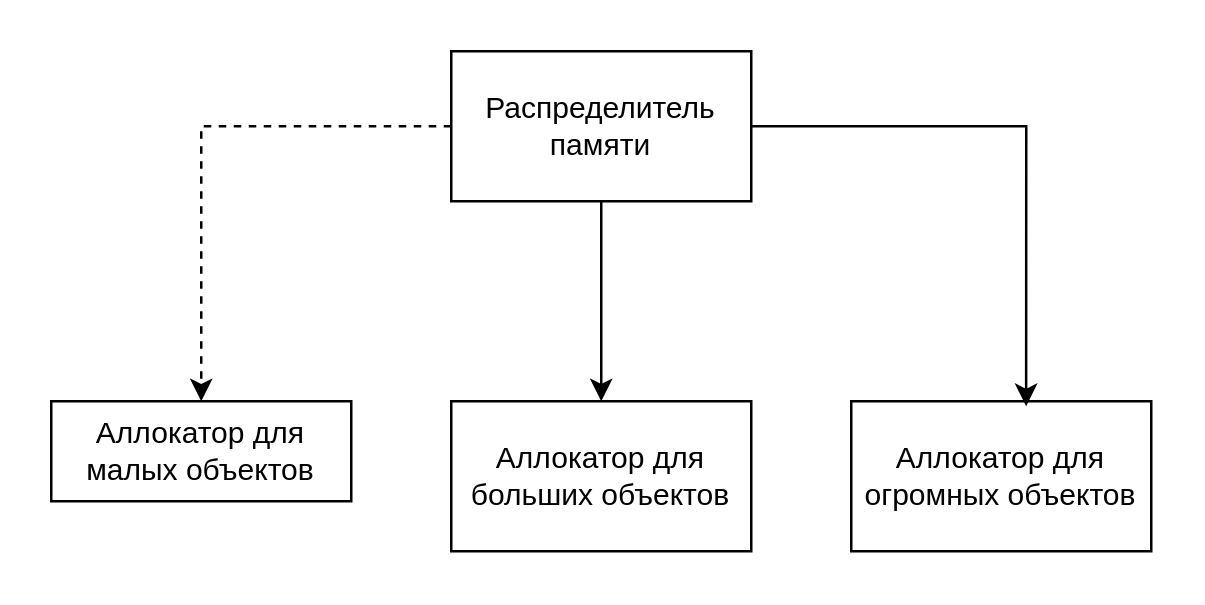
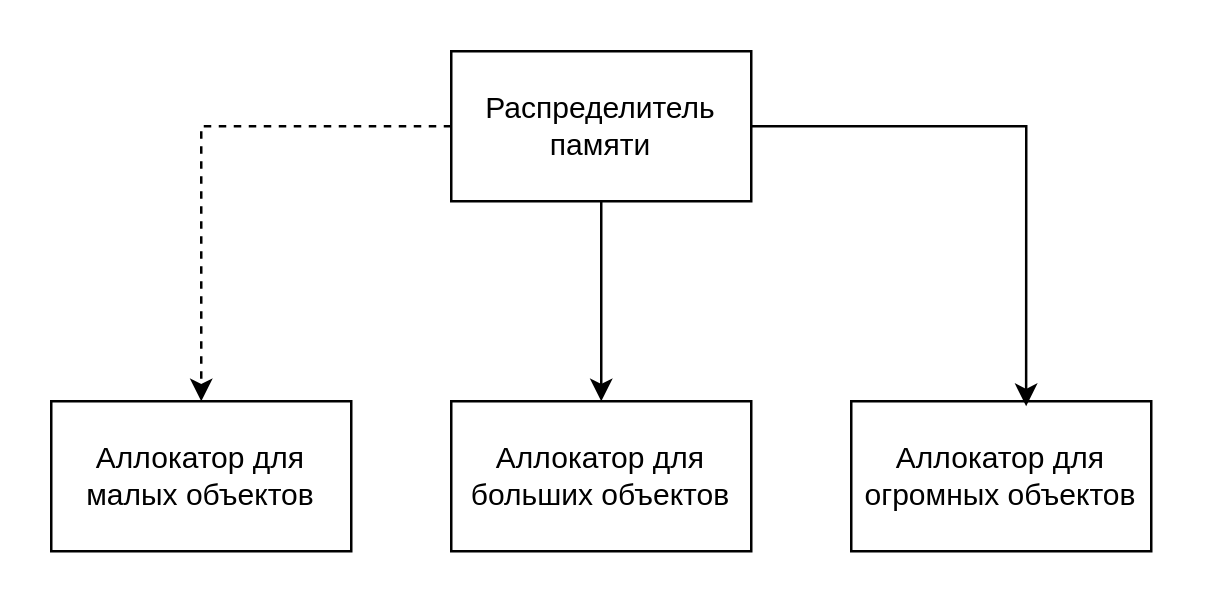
node "Аллокатор для малых объектов": size 300x100 -> 300x150
